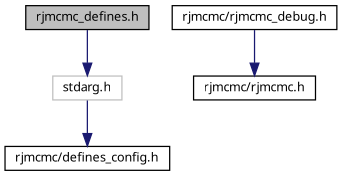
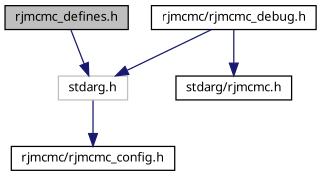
edge "rjmcmc/rjmcmc_debug.h" -> "stdarg.h": added
node "rjmcmc/rjmcmc.h": label "rjmcmc/rjmcmc.h" -> "stdarg/rjmcmc.h"
node "rjmcmc/defines_config.h": label "rjmcmc/defines_config.h" -> "rjmcmc/rjmcmc_config.h"
